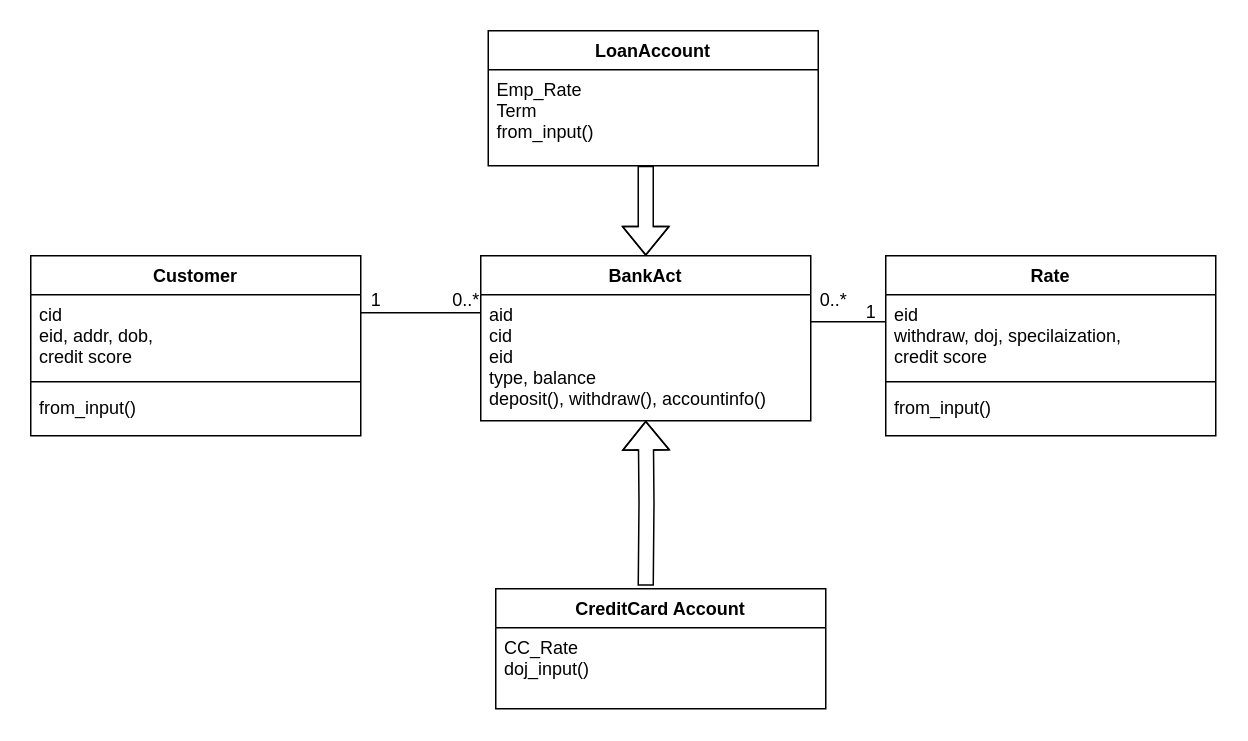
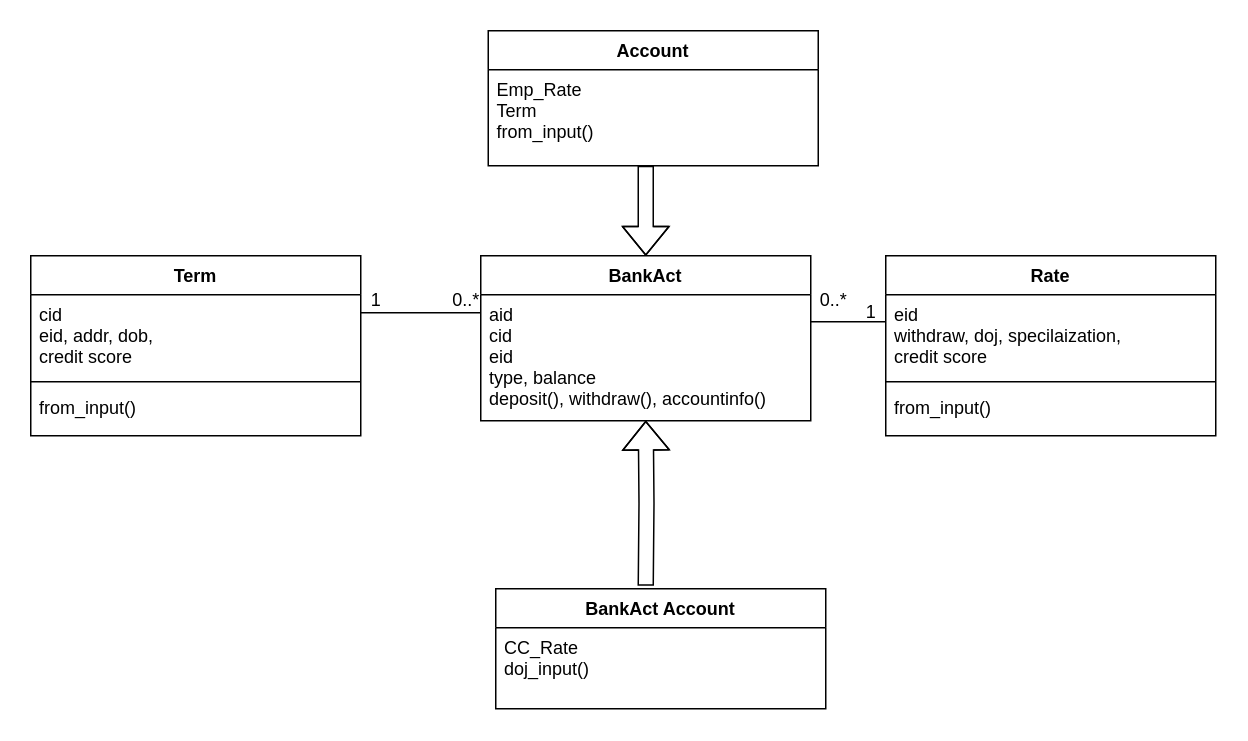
node "LoanAccount": label "LoanAccount" -> "Account"
node "Customer": label "Customer" -> "Term"
node "CreditCard Account": label "CreditCard Account" -> "BankAct Account"
